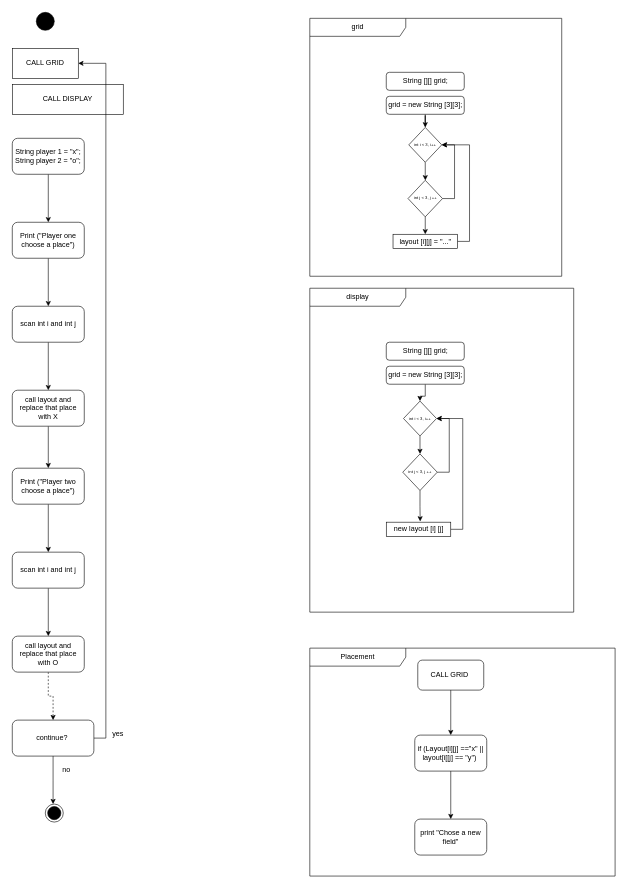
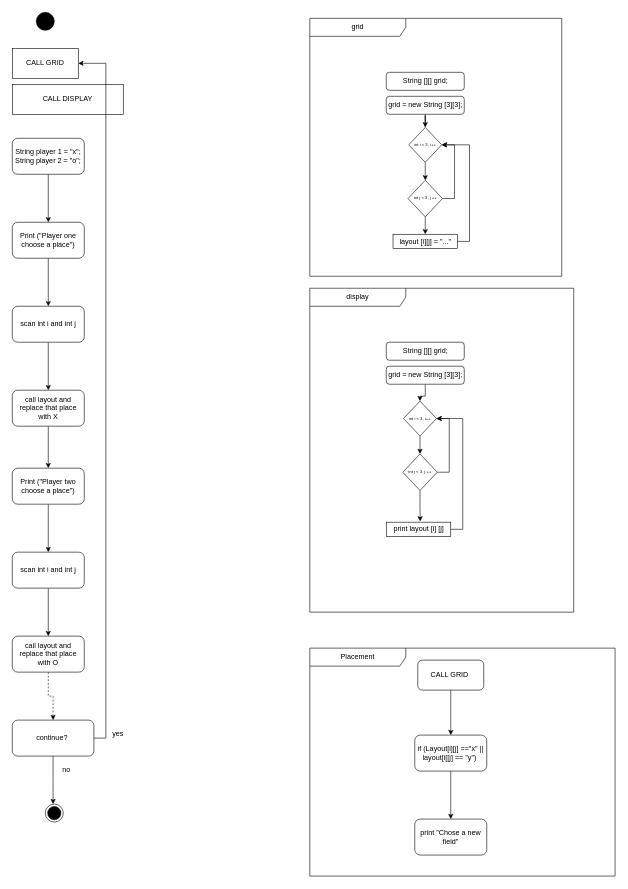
node "new layout [i] [j]": label "new layout [i] [j]" -> "print layout [i] [j]"
